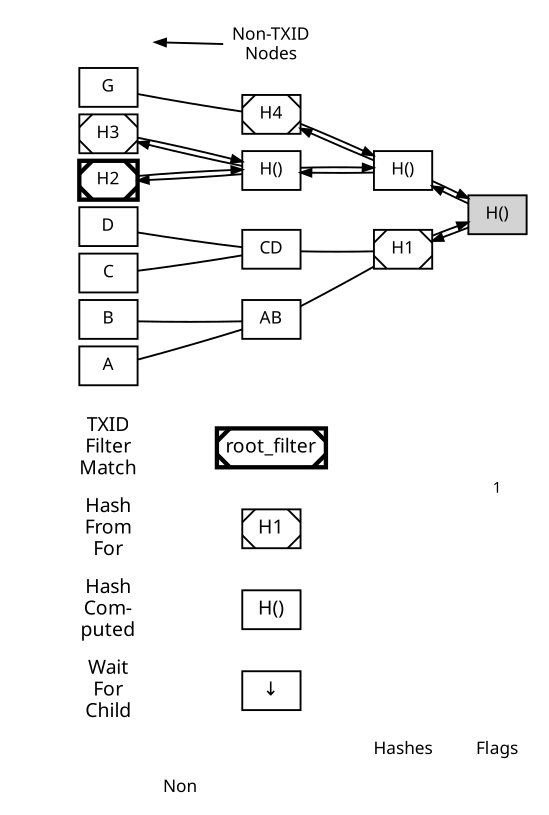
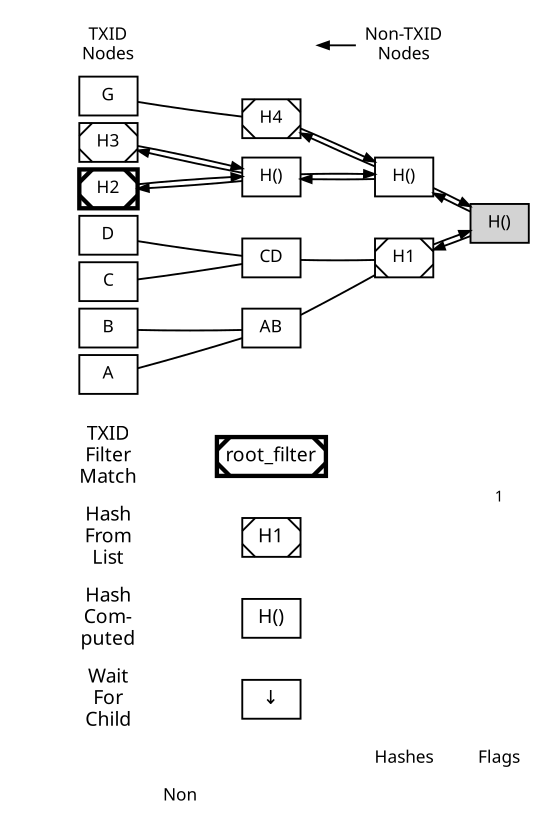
node "TXID Nodes": added
node "Hash From For": label "Hash From For" -> "Hash From List"
